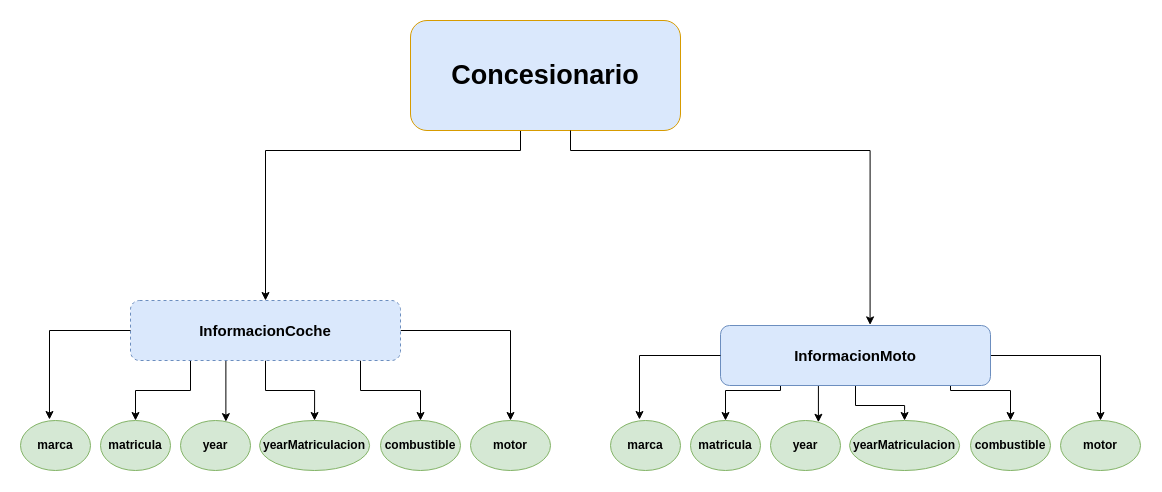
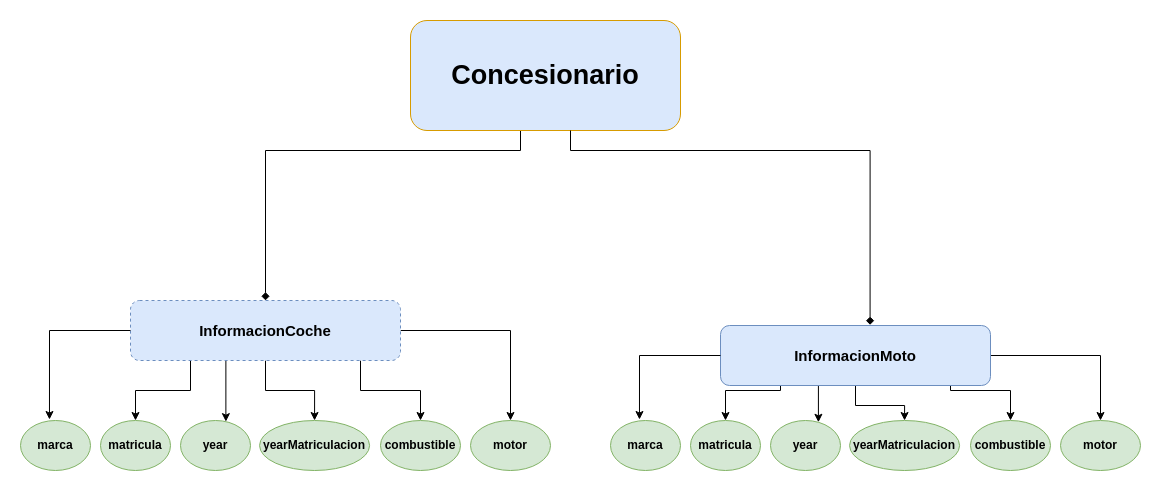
edge "Concesionario" -> "InformacionCoche": arrowhead classic -> diamond
edge "Concesionario" -> "InformacionMoto": arrowhead classic -> diamond
